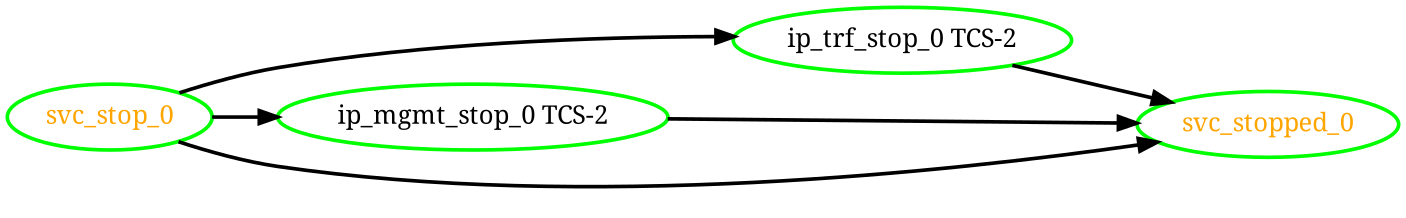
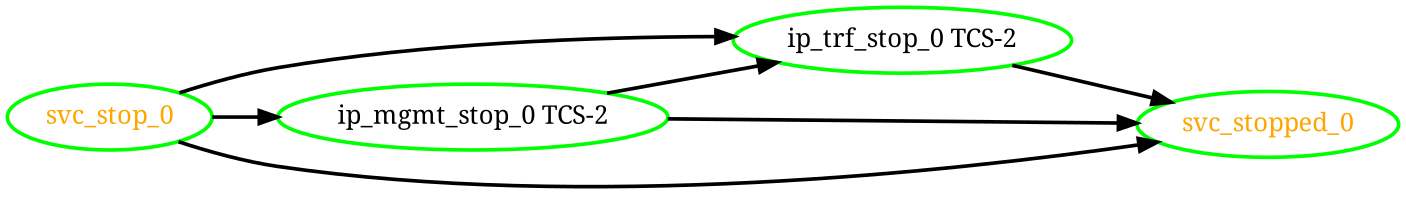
edge "ip_mgmt_stop_0 TCS-2" -> "ip_trf_stop_0 TCS-2": added
